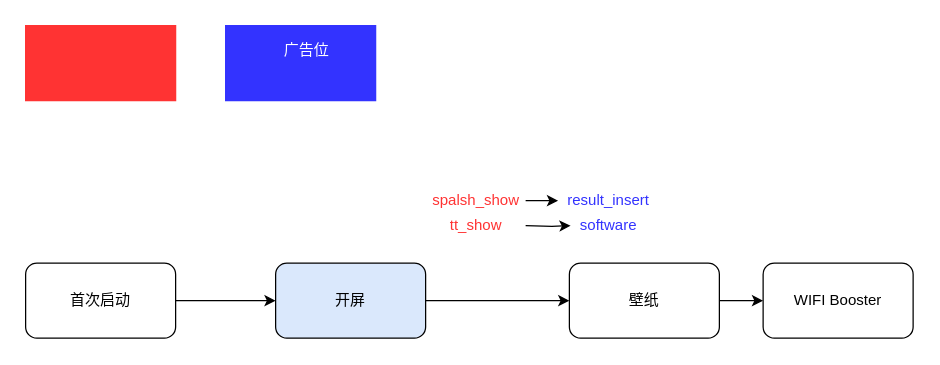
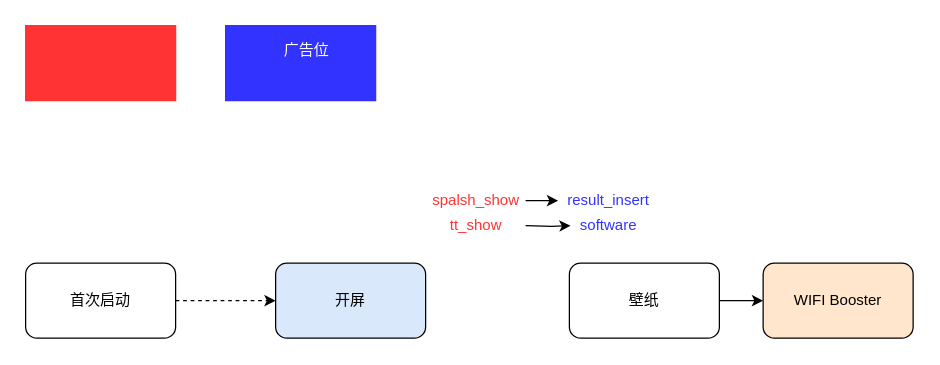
edge "首次启动" -> "开屏": style solid -> dashed
edge "开屏" -> "壁纸": removed
node "WIFI Booster": fillcolor #ffffff -> #ffe6cc
